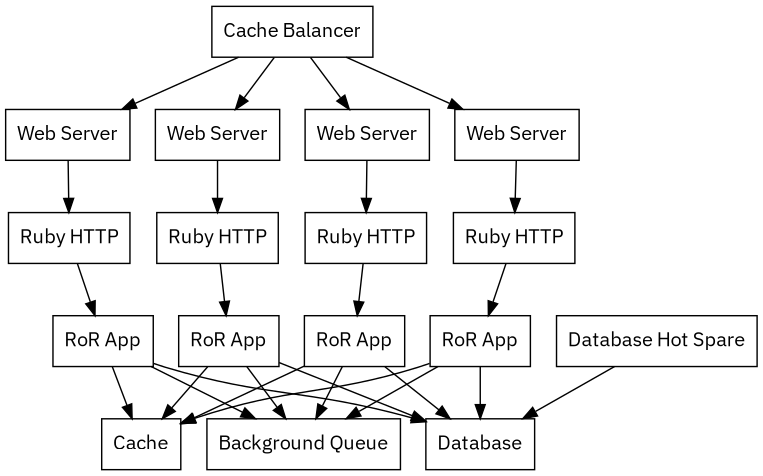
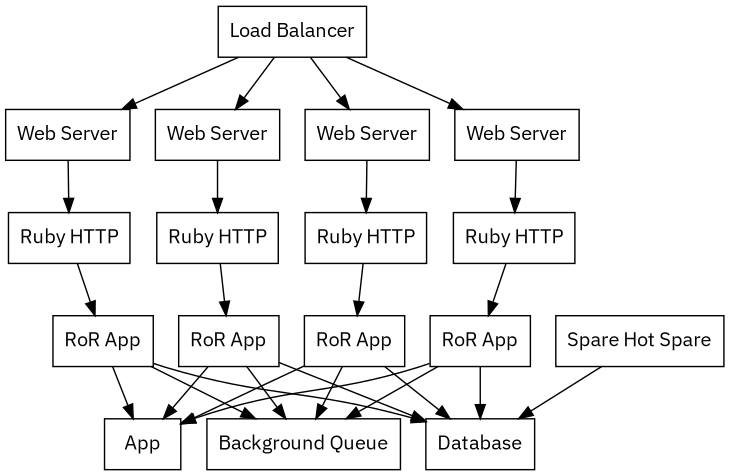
node "Cache Balancer": label "Cache Balancer" -> "Load Balancer"
node "Database Hot Spare": label "Database Hot Spare" -> "Spare Hot Spare"
node "Cache": label "Cache" -> "App"
